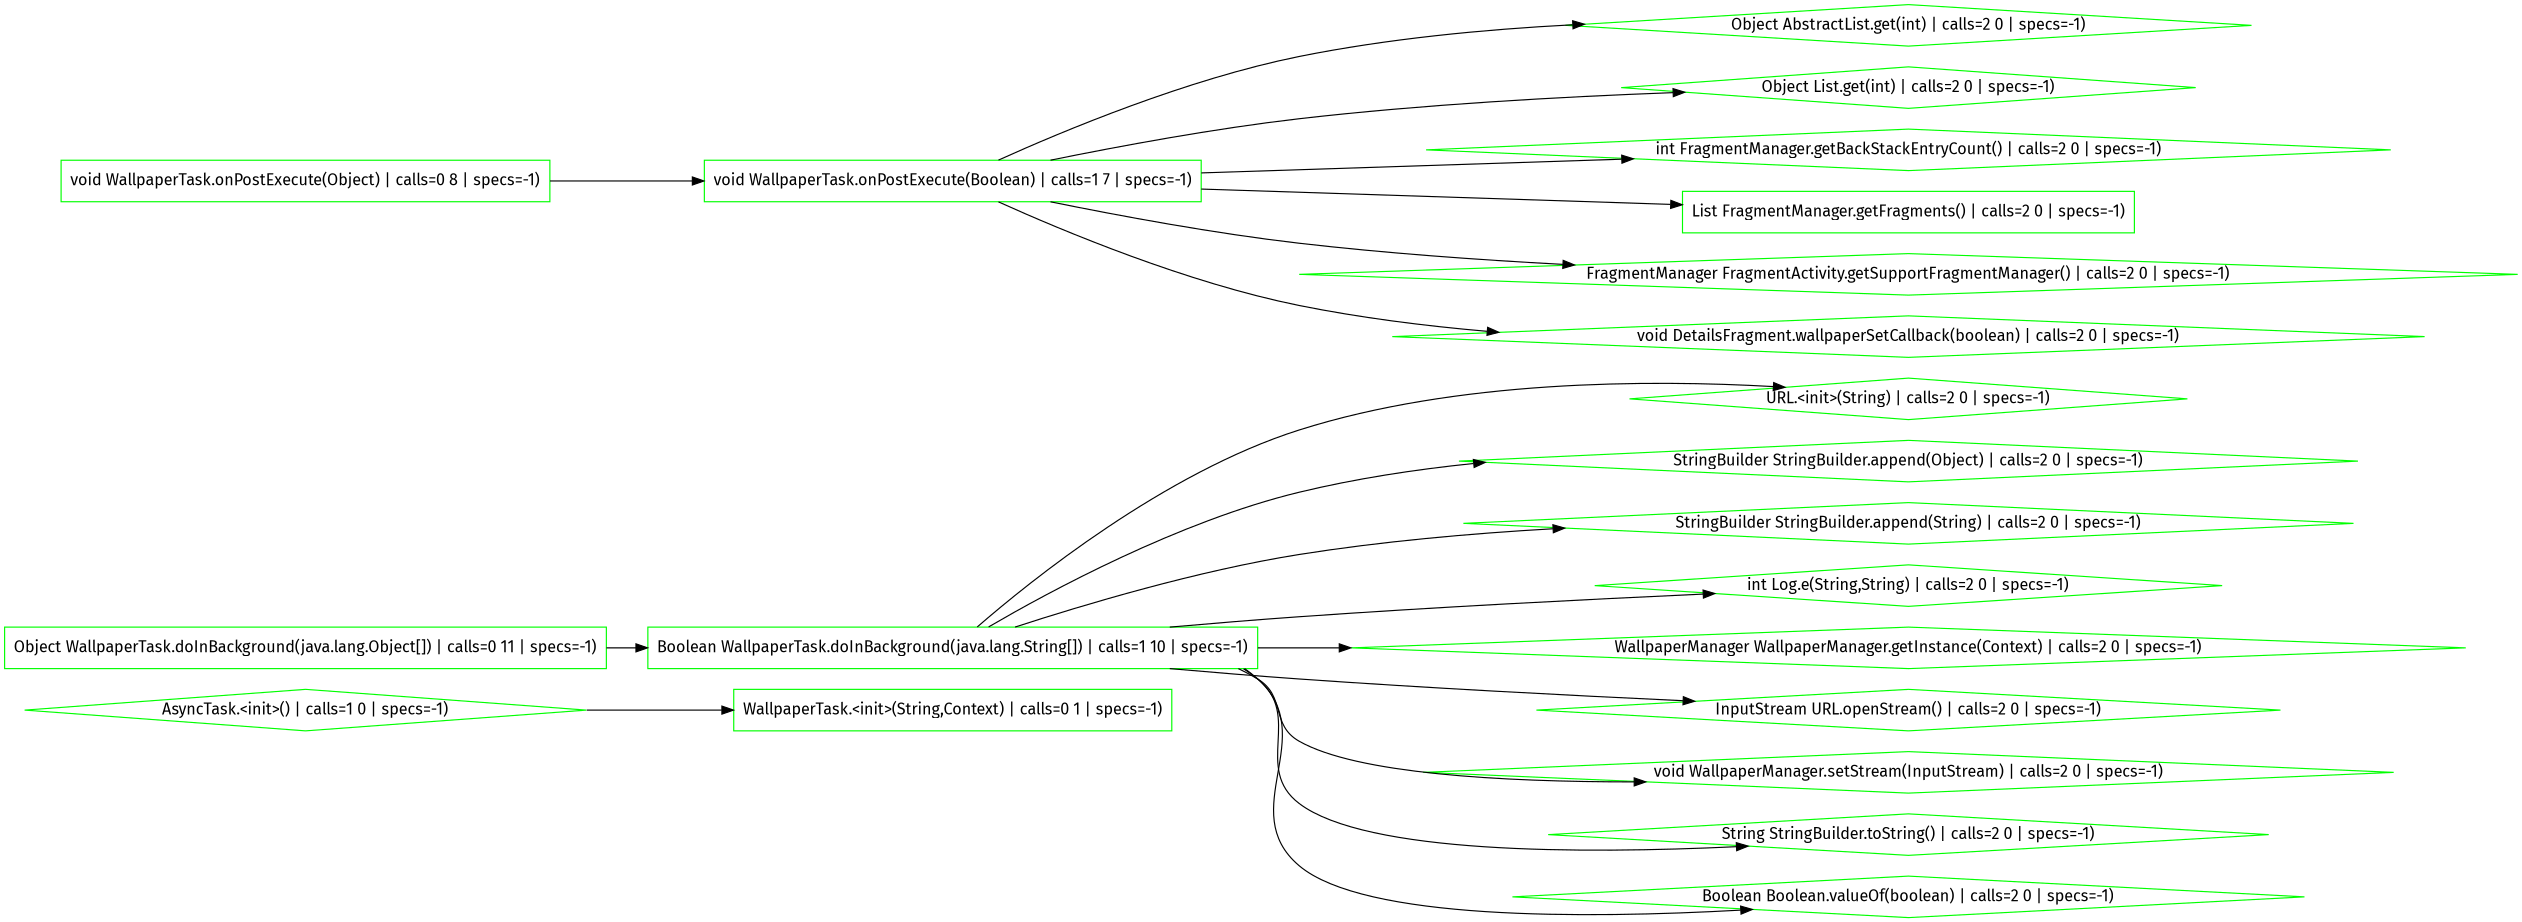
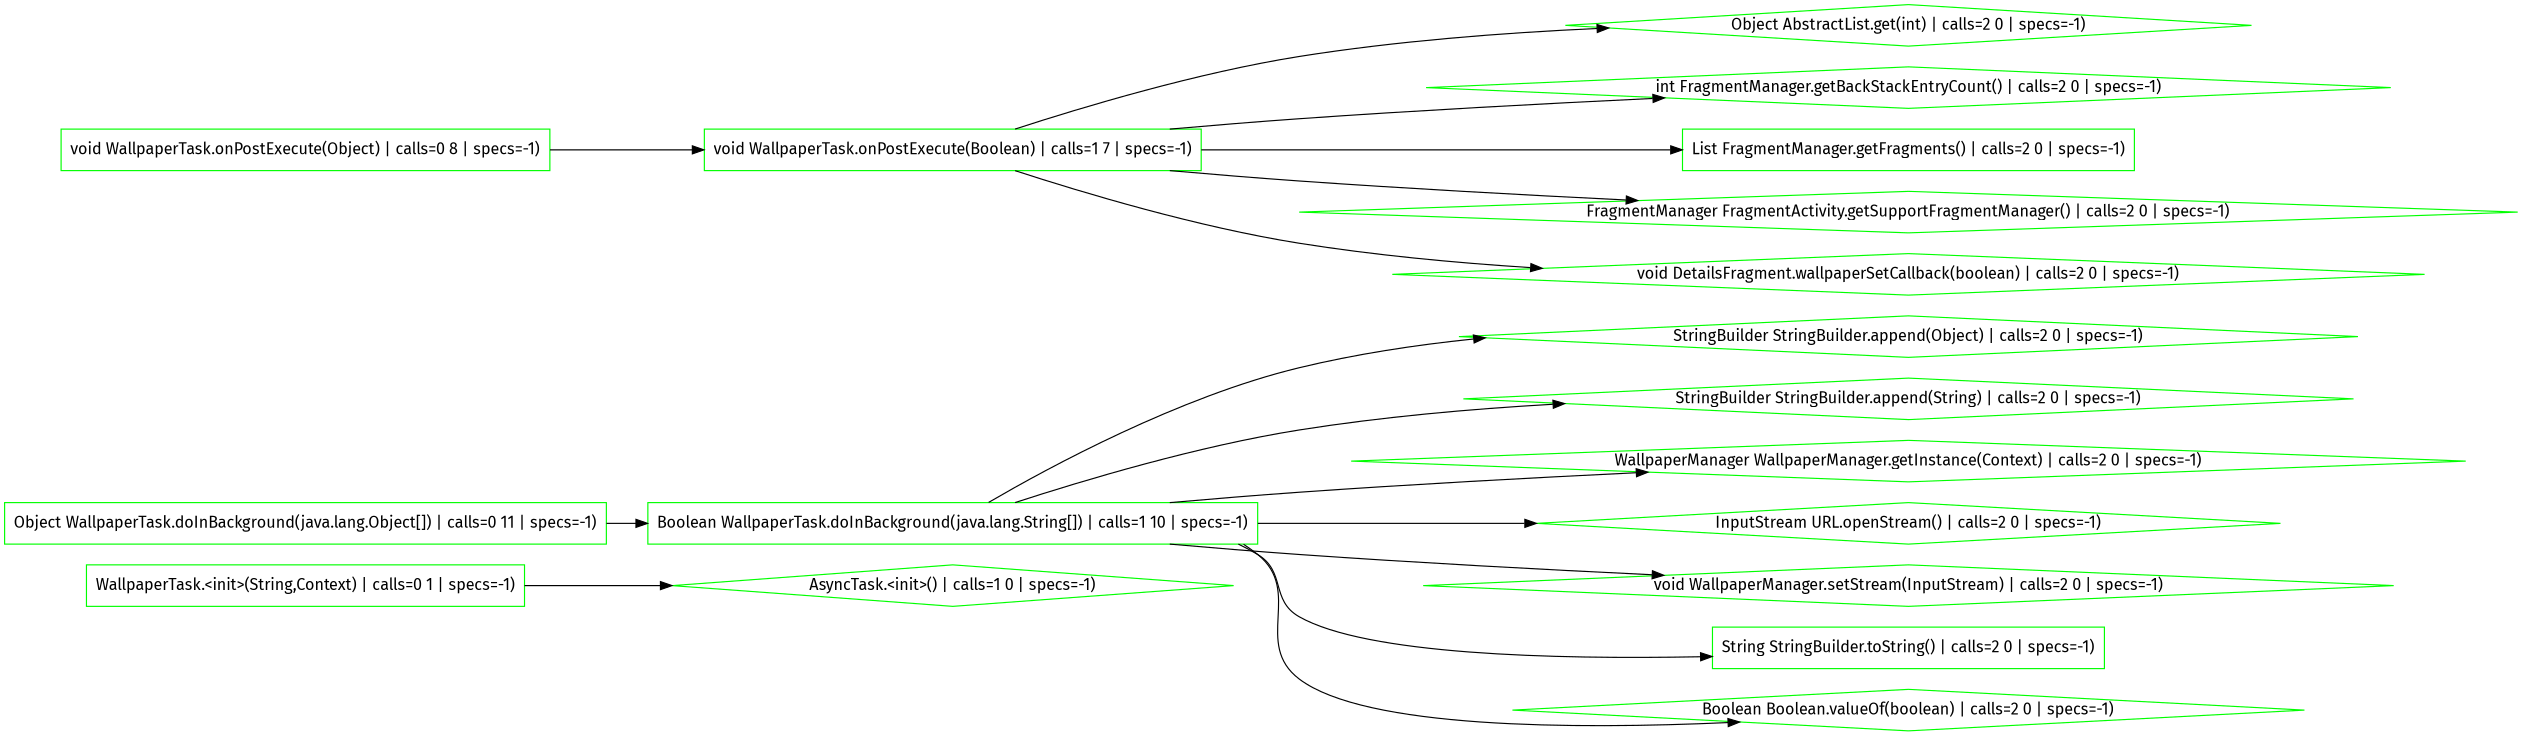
node "Object List.get(int) | calls=2 0 | specs=-1)": removed
node "URL.<init>(String) | calls=2 0 | specs=-1)": removed
node "int Log.e(String,String) | calls=2 0 | specs=-1)": removed
edge "AsyncTask.<init>() | calls=1 0 | specs=-1)" -> "WallpaperTask.<init>(String,Context) | calls=0 1 | specs=-1)": reversed
node "String StringBuilder.toString() | calls=2 0 | specs=-1)": shape diamond -> box
